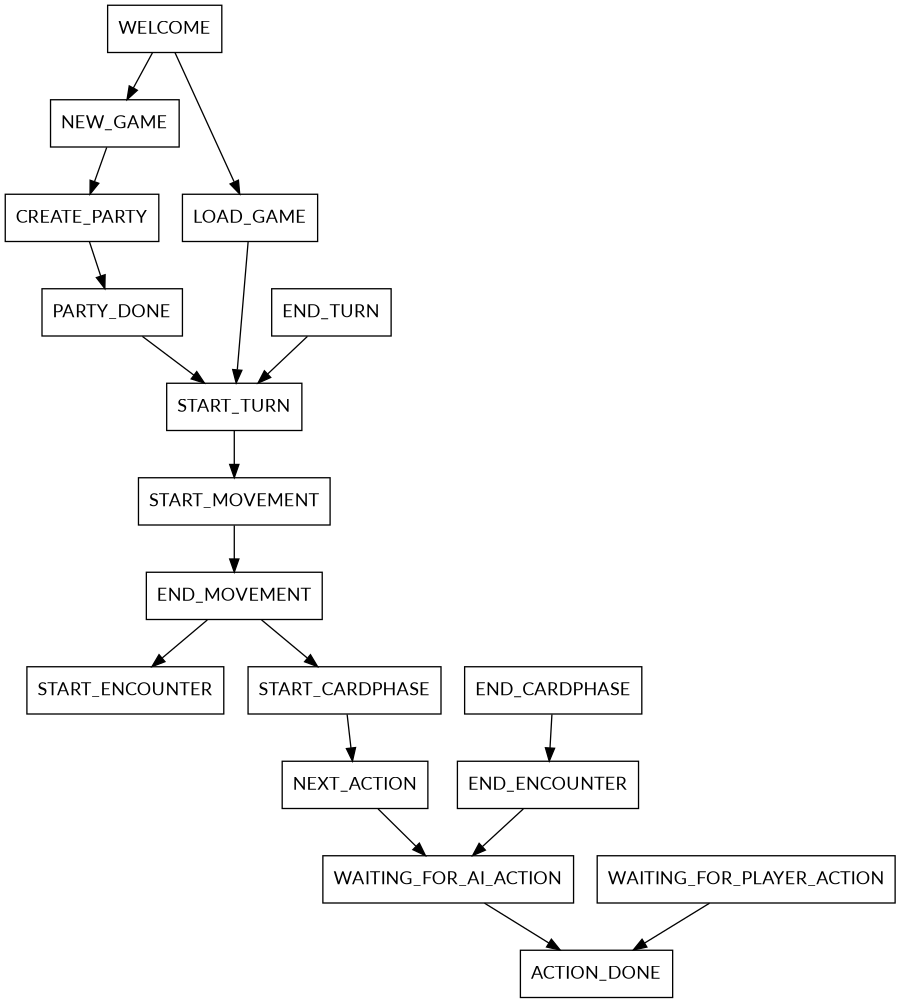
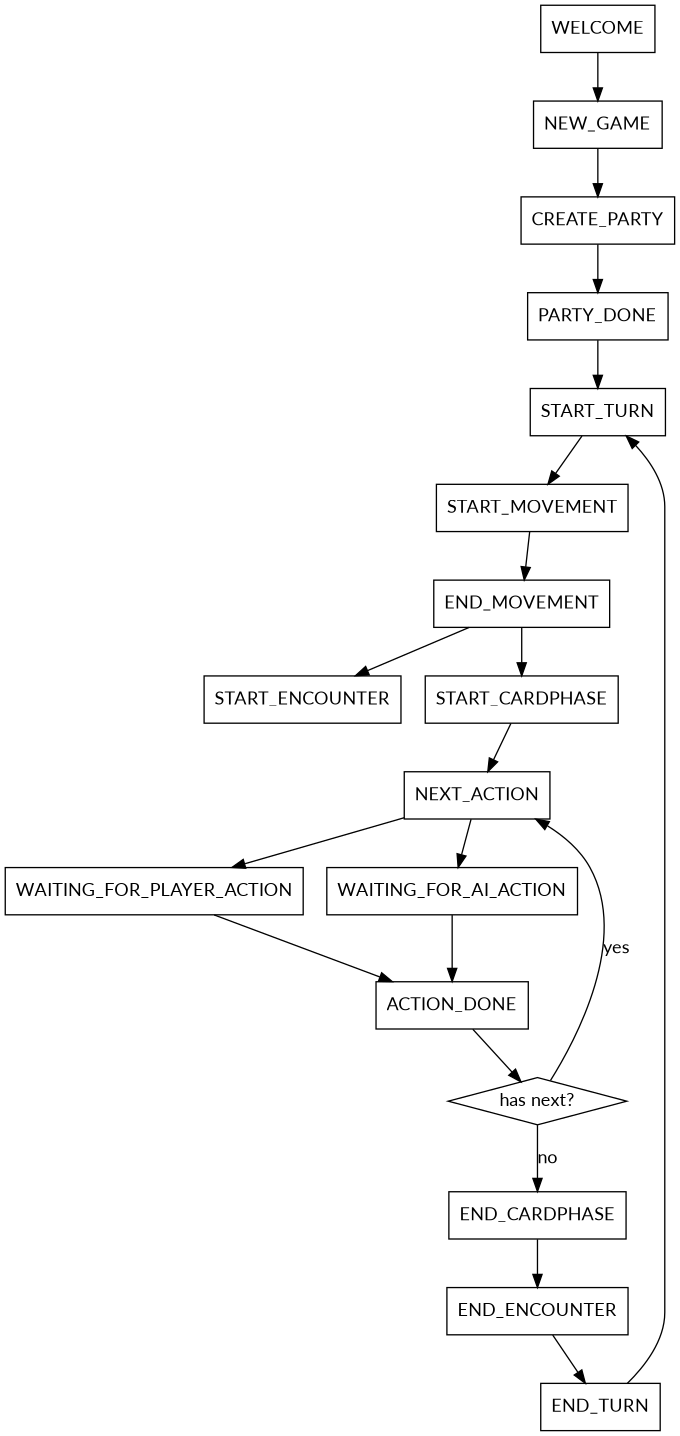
node "LOAD_GAME": removed
edge "END_ENCOUNTER" -> "WAITING_FOR_AI_ACTION": now "END_ENCOUNTER" -> "END_TURN"
edge "NEXT_ACTION" -> "WAITING_FOR_PLAYER_ACTION": added
node "has next?": added
